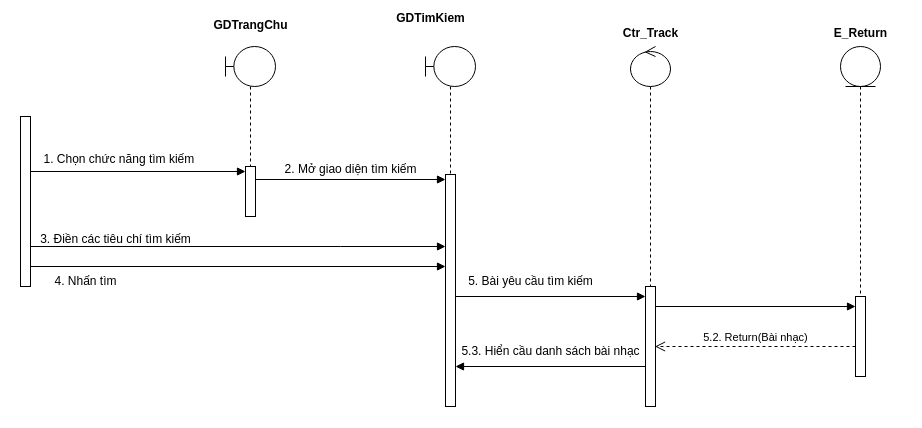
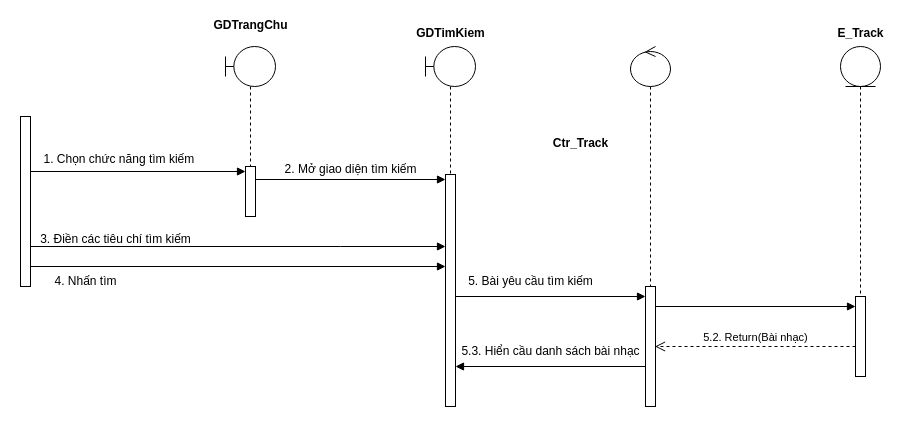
node "GDTimKiem": moved (431, 19) -> (451, 34)
node "Ctr_Track": moved (651, 34) -> (581, 144)
node "E_Return": label "E_Return" -> "E_Track"
